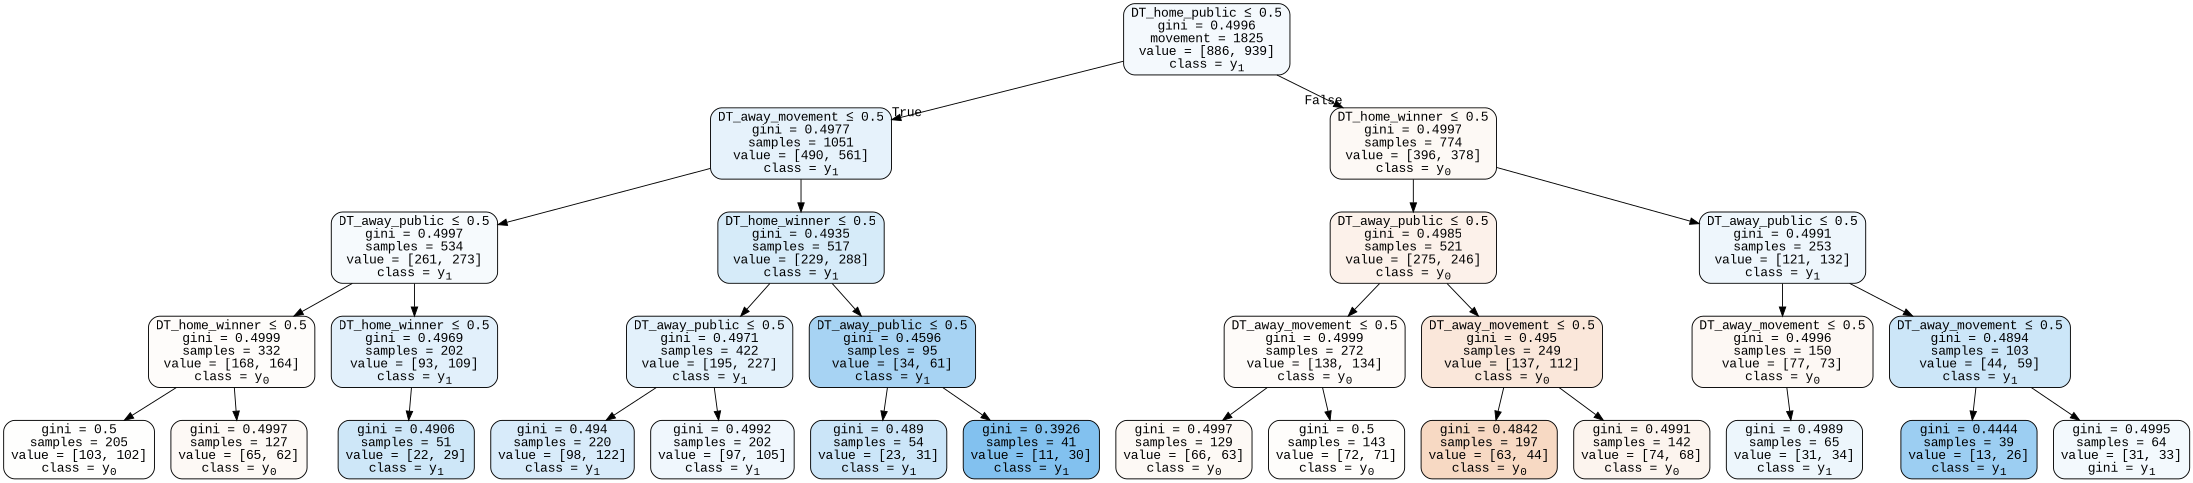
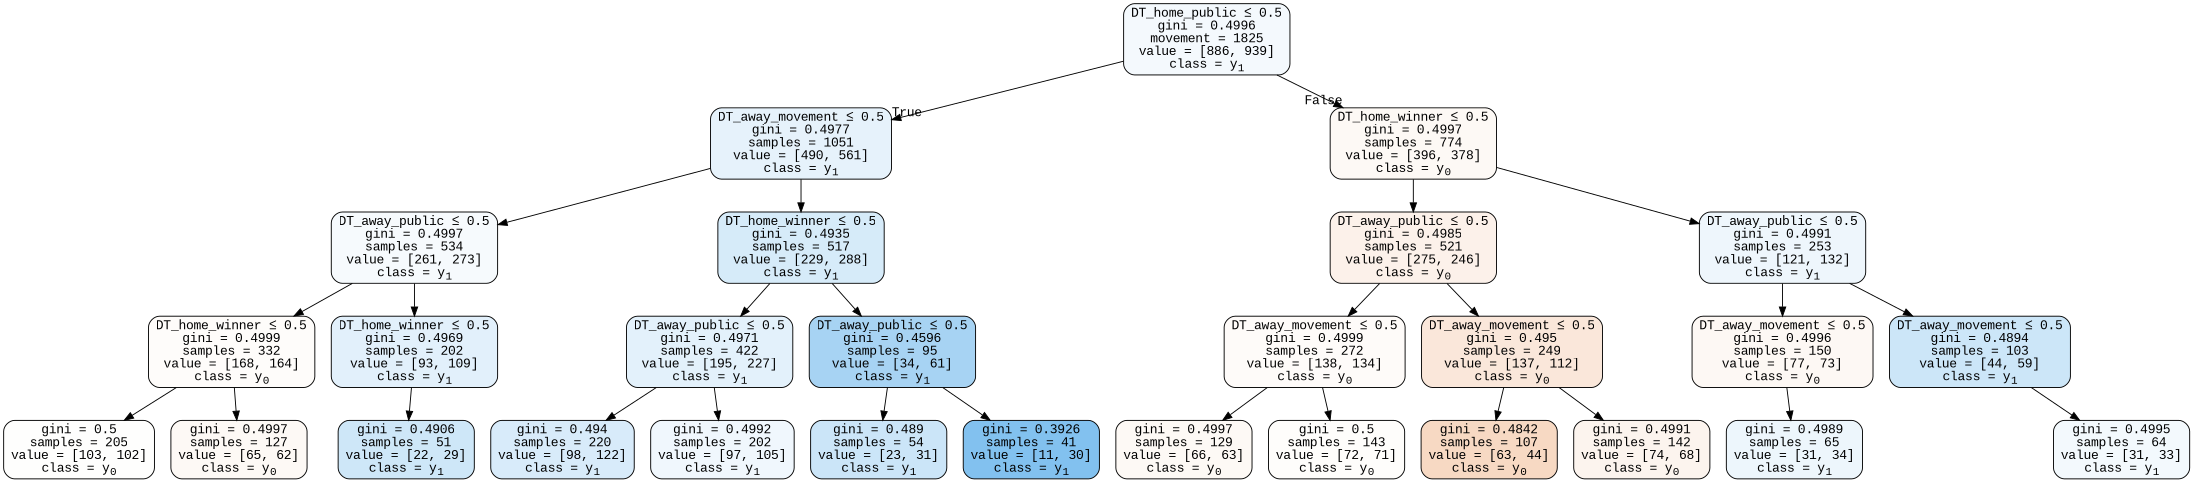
node "gini = 0.4842": text "samples = 197" -> "samples = 107"
node "gini = 0.4444": removed
node "gini = 0.4995": text "gini = y" -> "class = y"
